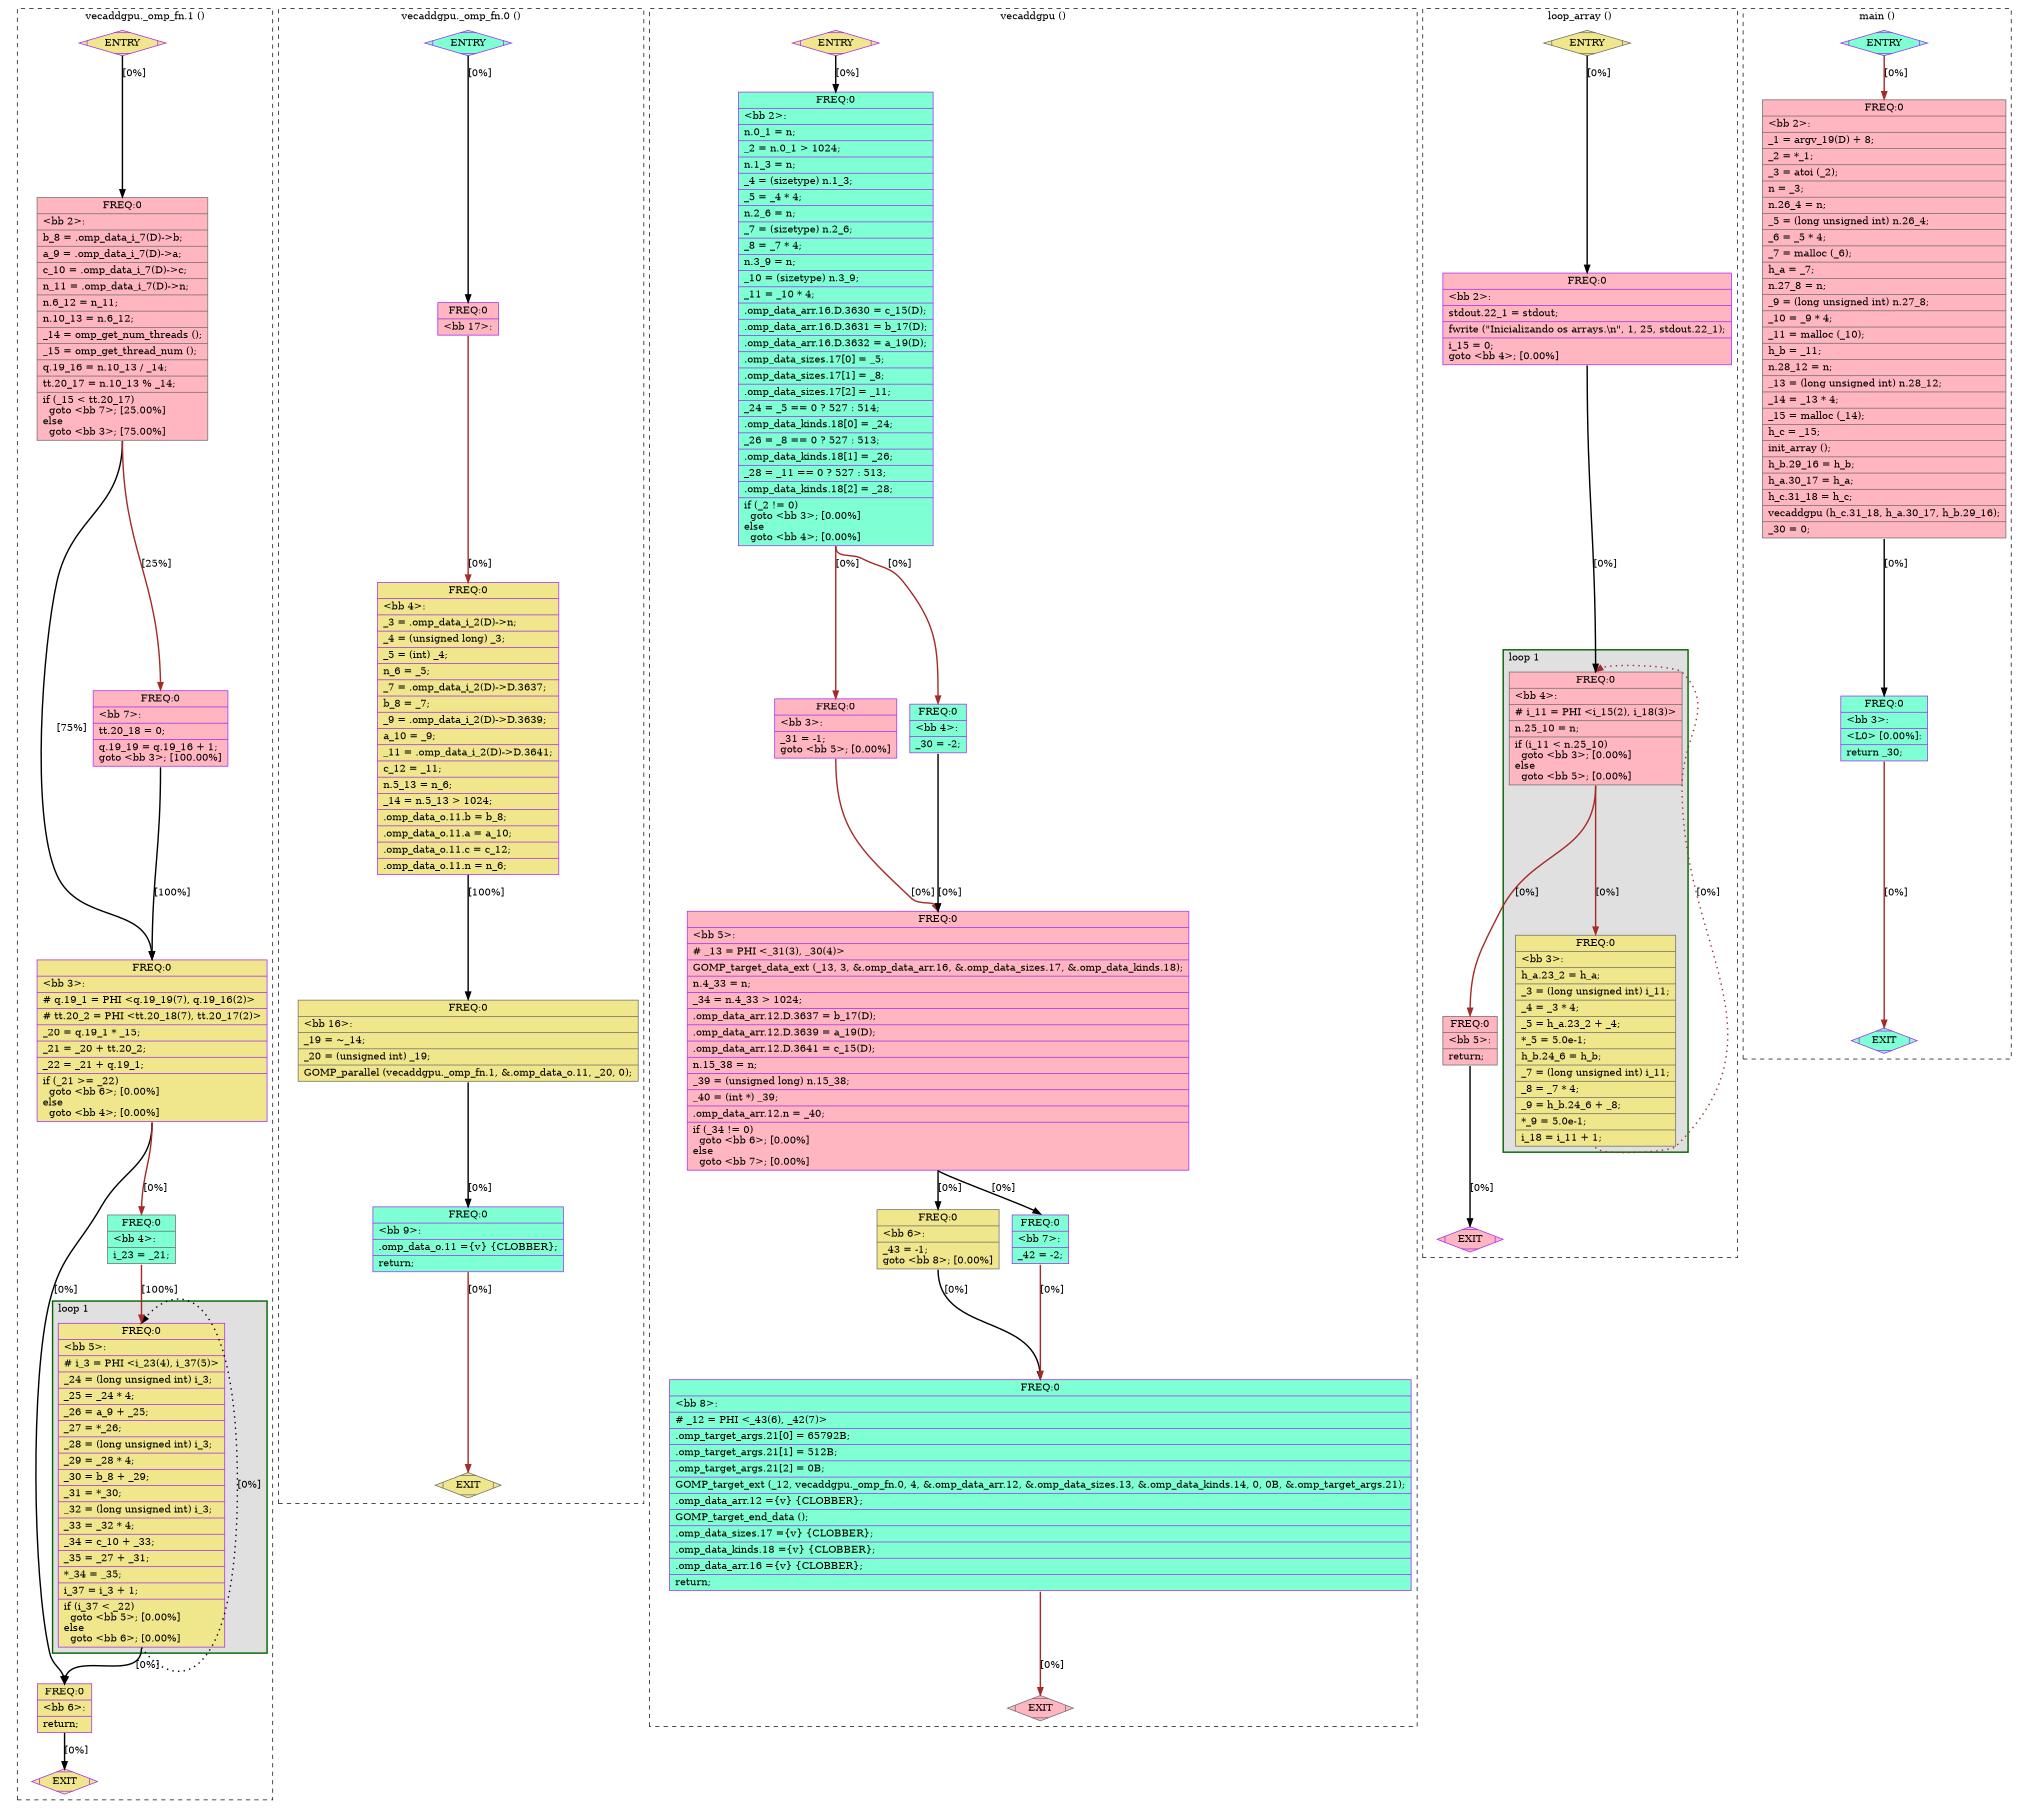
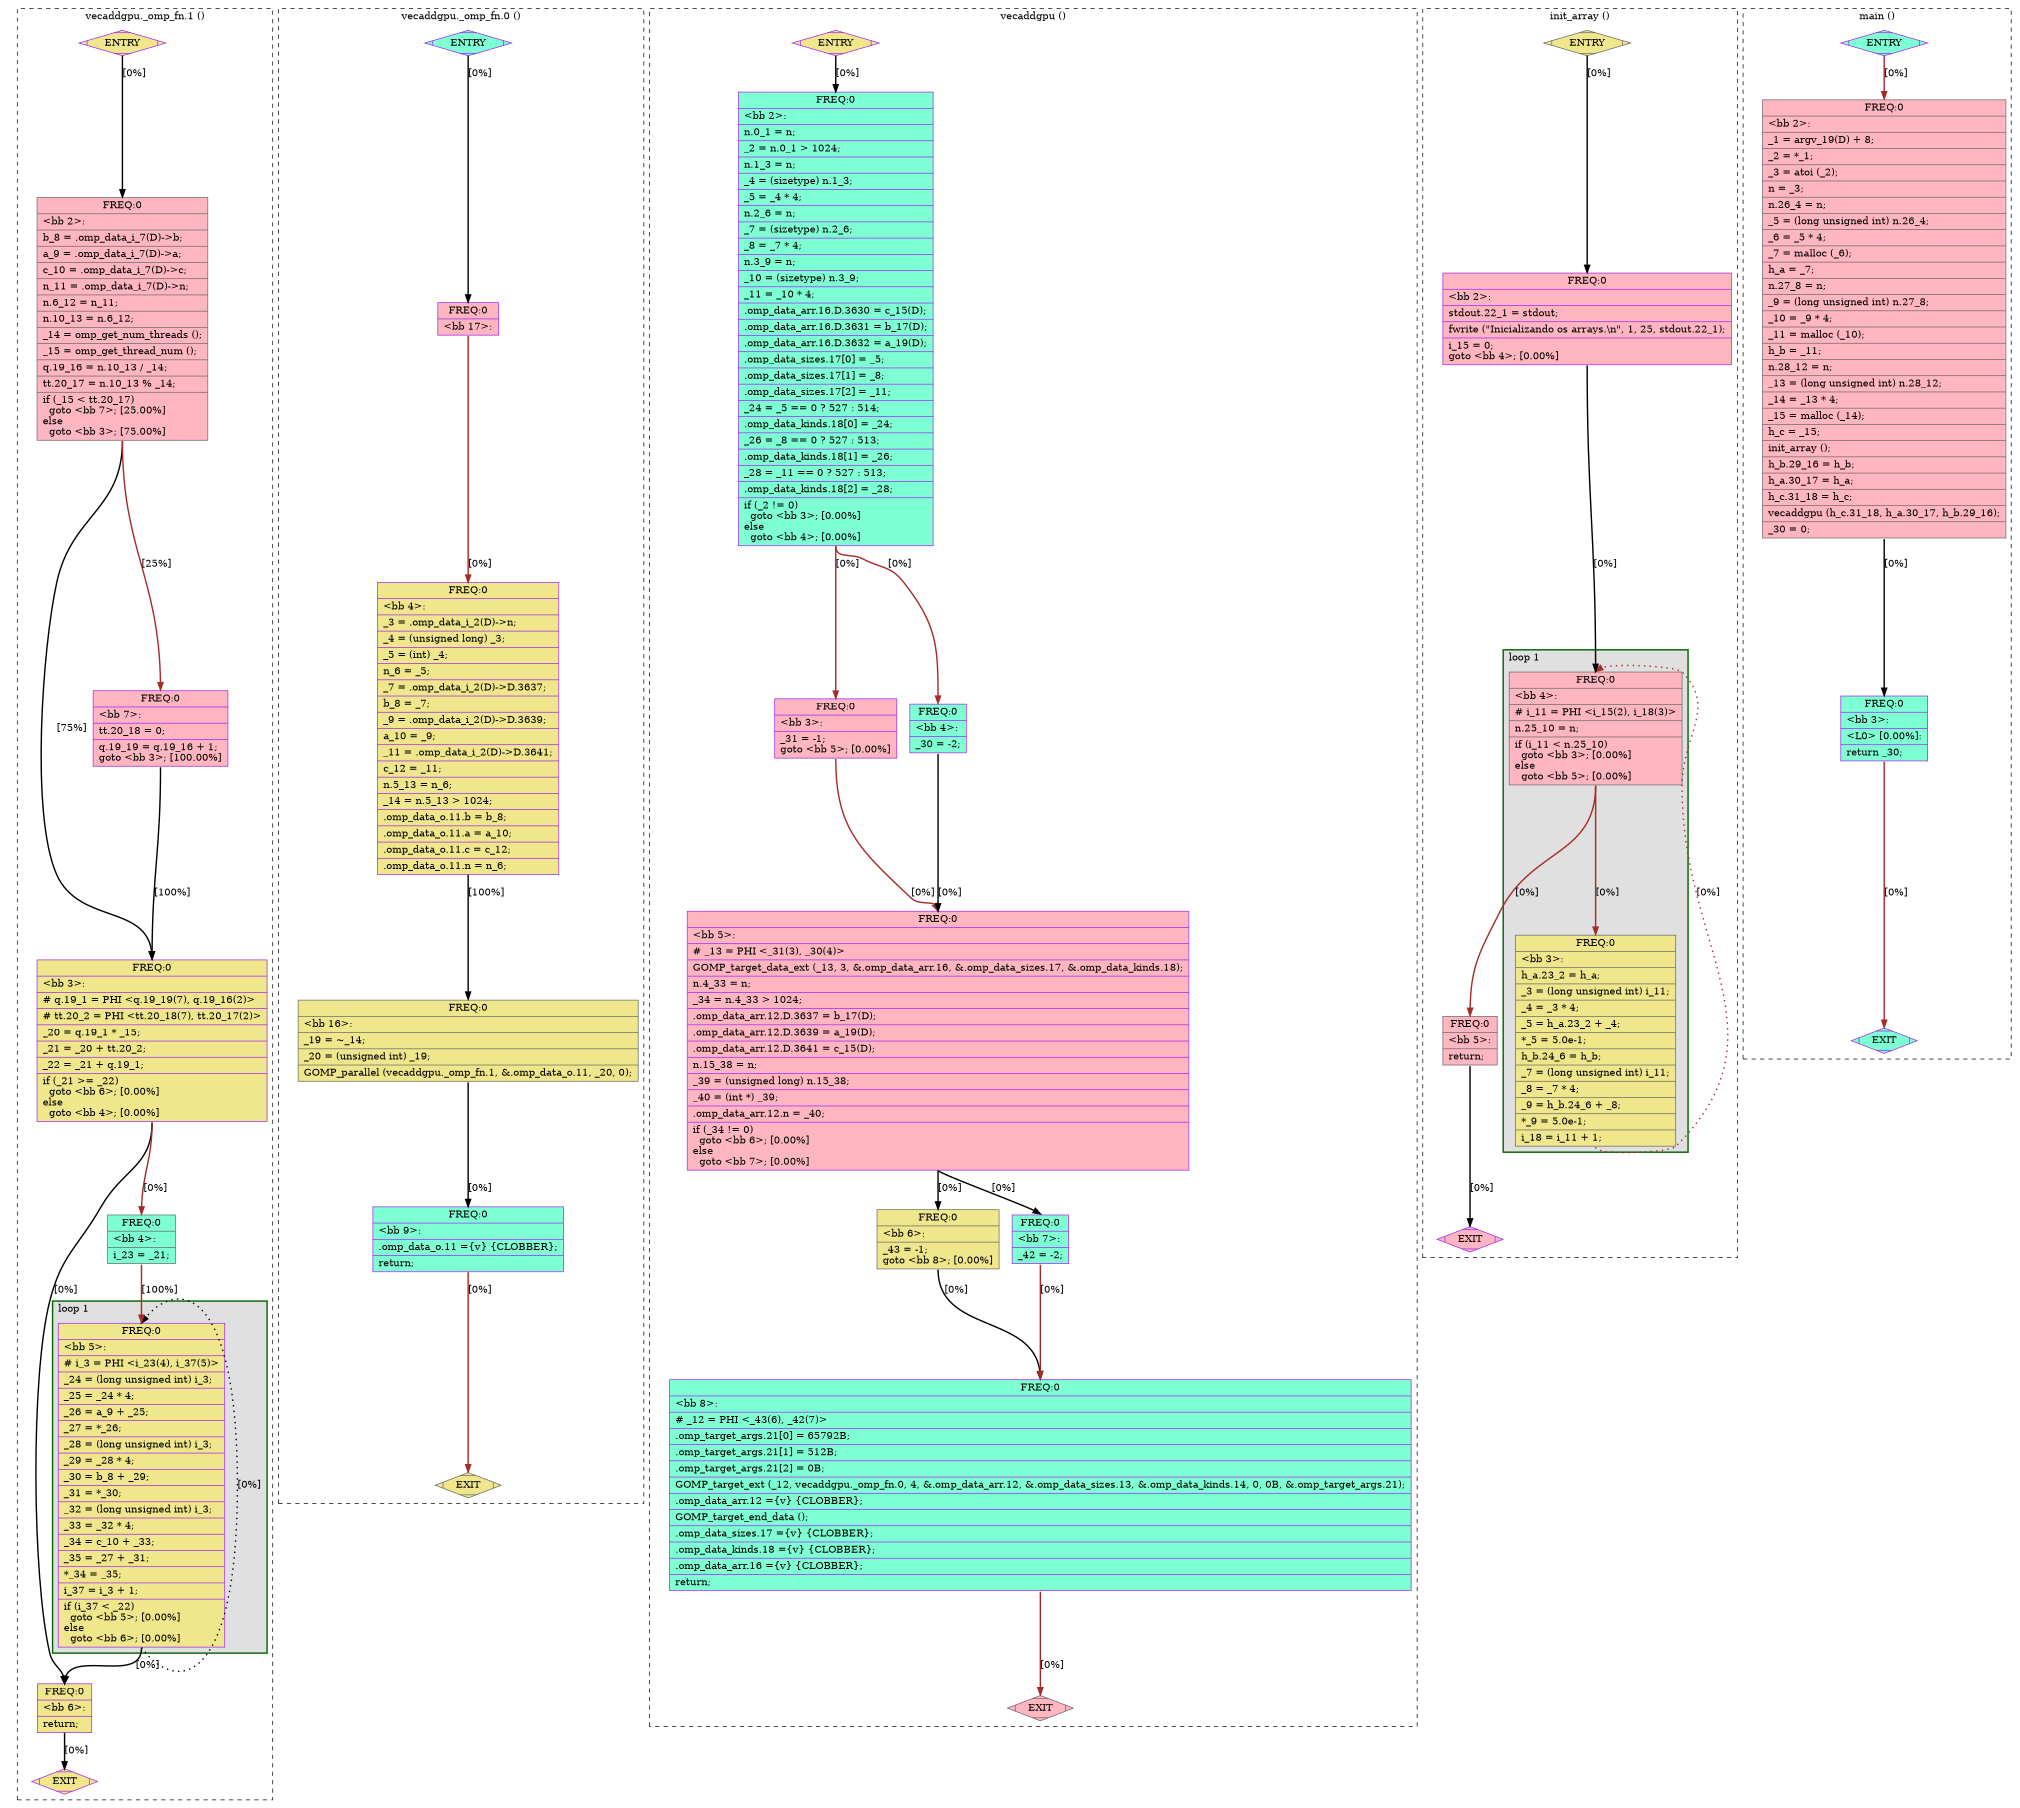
cluster "loop_array ()": label "loop_array ()" -> "init_array ()"
